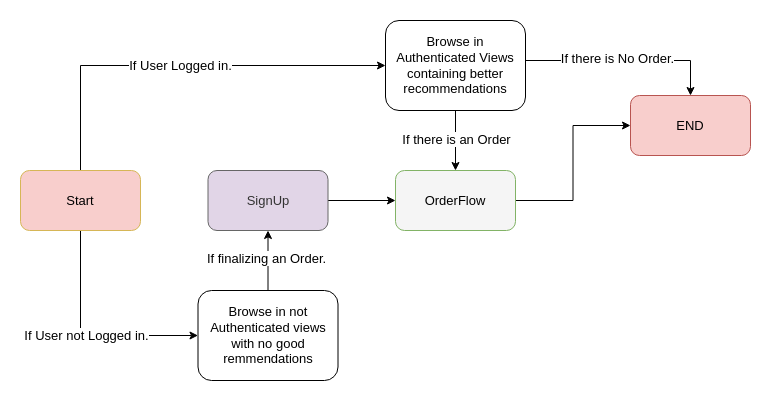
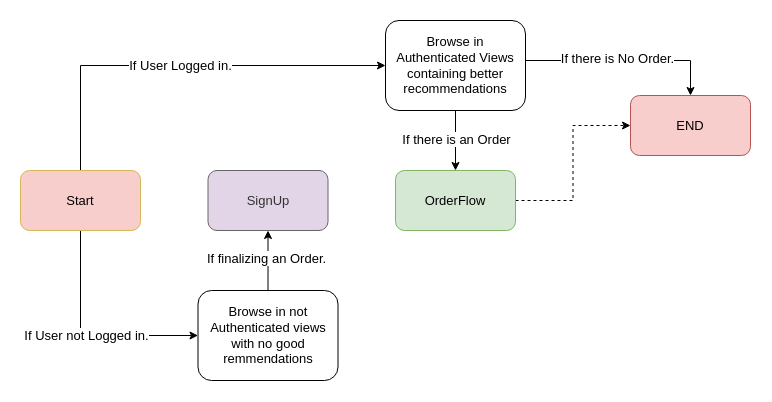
edge "OrderFlow" -> "END": style solid -> dashed
edge "SignUp" -> "OrderFlow": removed
node "OrderFlow": fillcolor #f5f5f5 -> #d5e8d4
